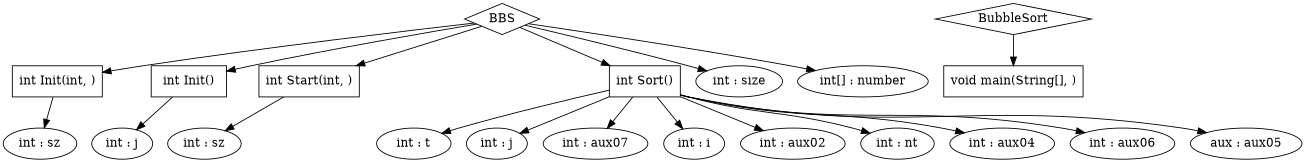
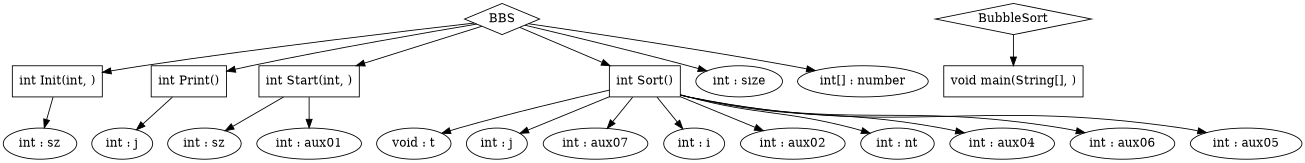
node "int Init()": label "int Init()" -> "int Print()"
node "int : aux01": added
node "int : t": label "int : t" -> "void : t"
node "aux : aux05": label "aux : aux05" -> "int : aux05"
